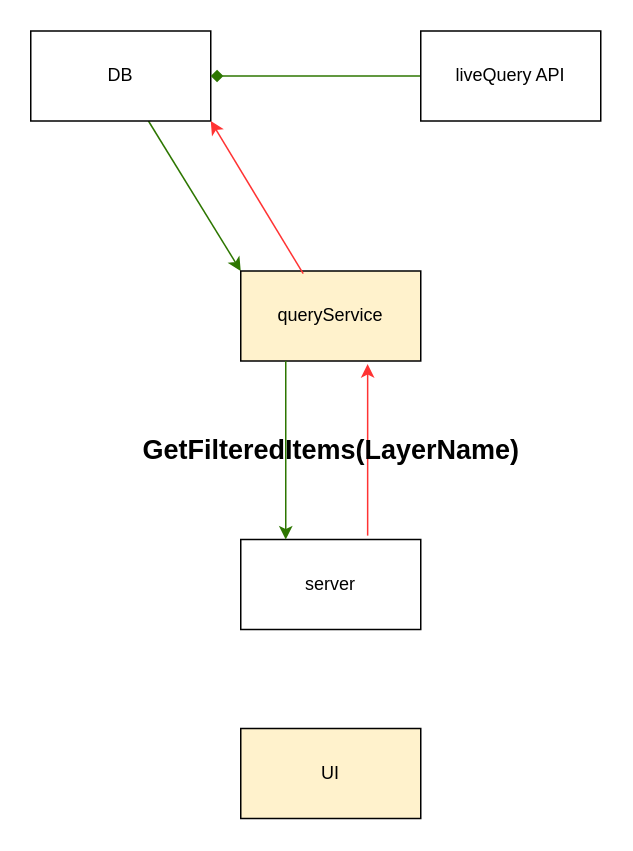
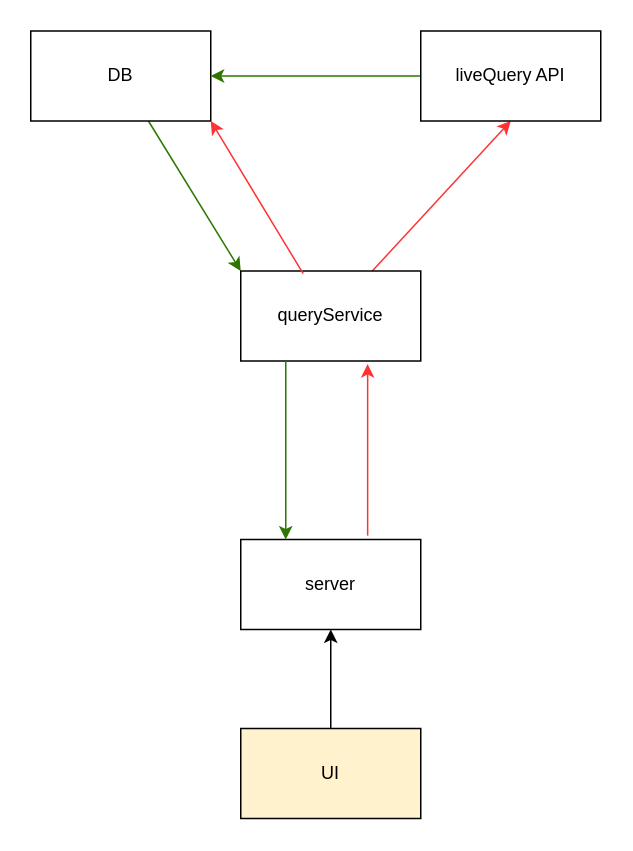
edge "liveQuery API" -> "DB": arrowhead diamond -> classic
edge "queryService" -> "liveQuery API": added
node "queryService": fillcolor #fff2cc -> #ffffff
node "GetFilteredItems(LayerName)": removed
edge "UI" -> "server": added
